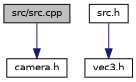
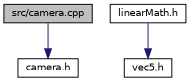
node "src/src.cpp": label "src/src.cpp" -> "src/camera.cpp"
node "src.h": label "src.h" -> "linearMath.h"
node "vec3.h": label "vec3.h" -> "vec5.h"
